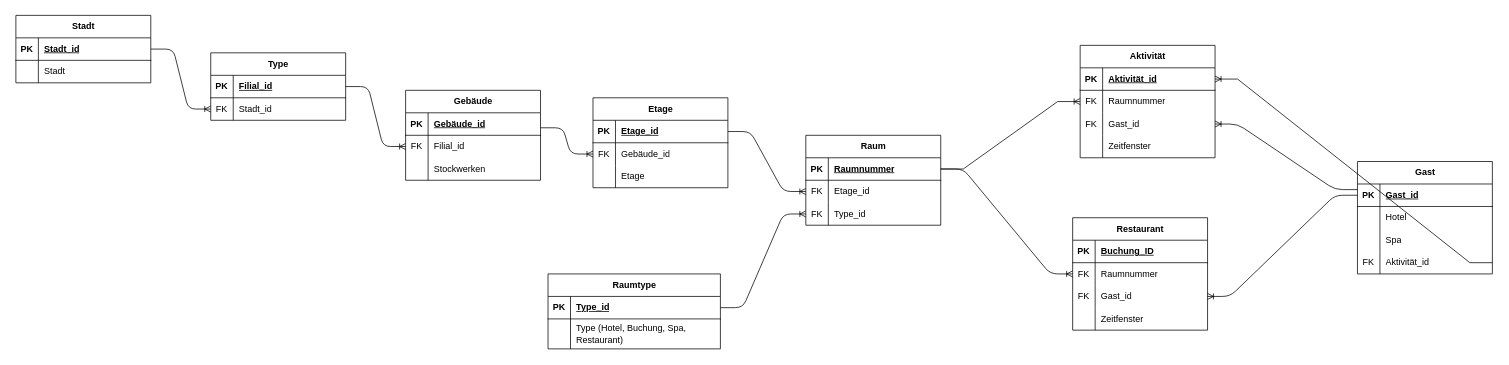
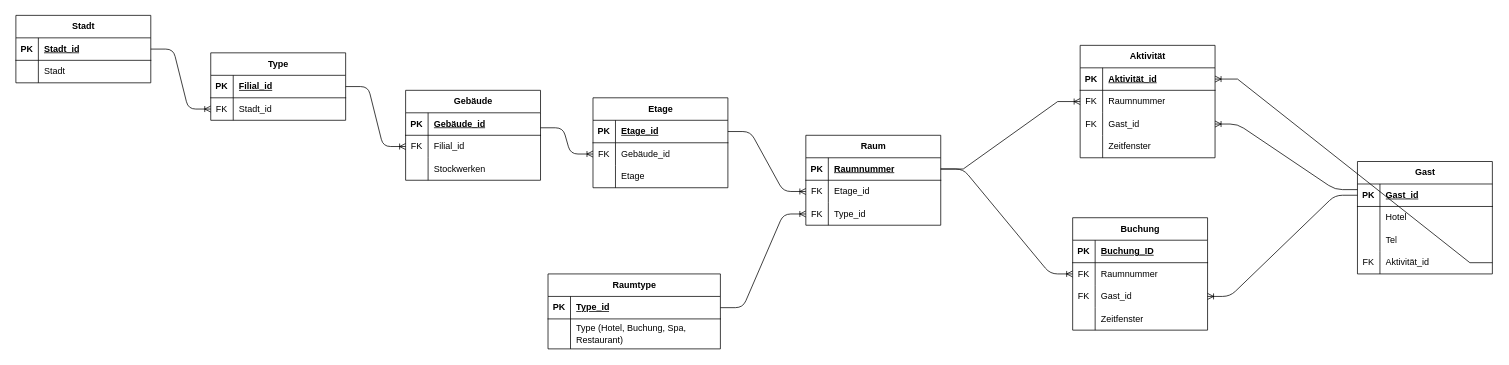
node "Restaurant": label "Restaurant" -> "Buchung"
node "Spa": label "Spa" -> "Tel"
